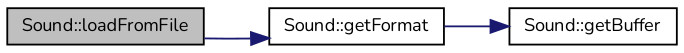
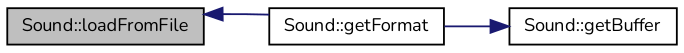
edge "Sound::loadFromFile" -> "Sound::getFormat": reversed
